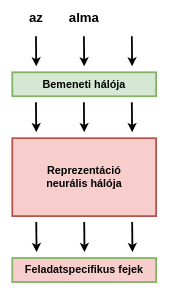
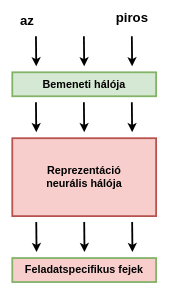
node "az": moved (36, 18) -> (27, 21)
node "alma": removed
node "piros": added
